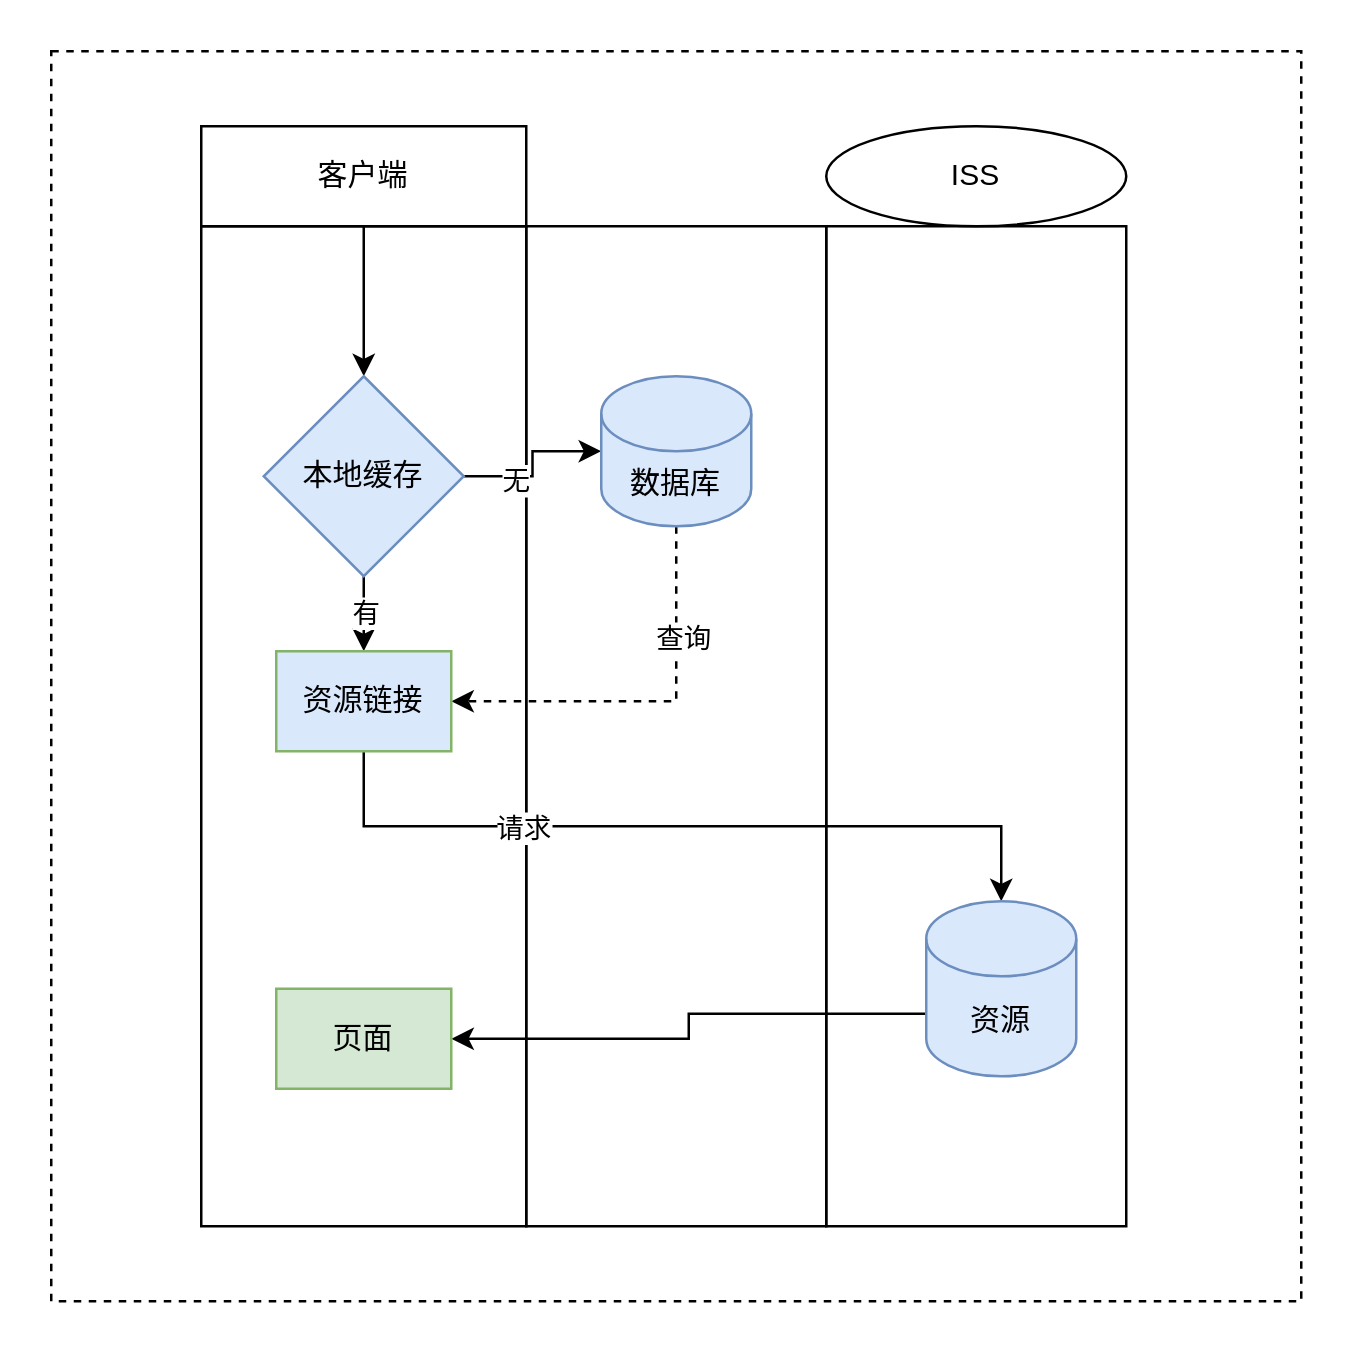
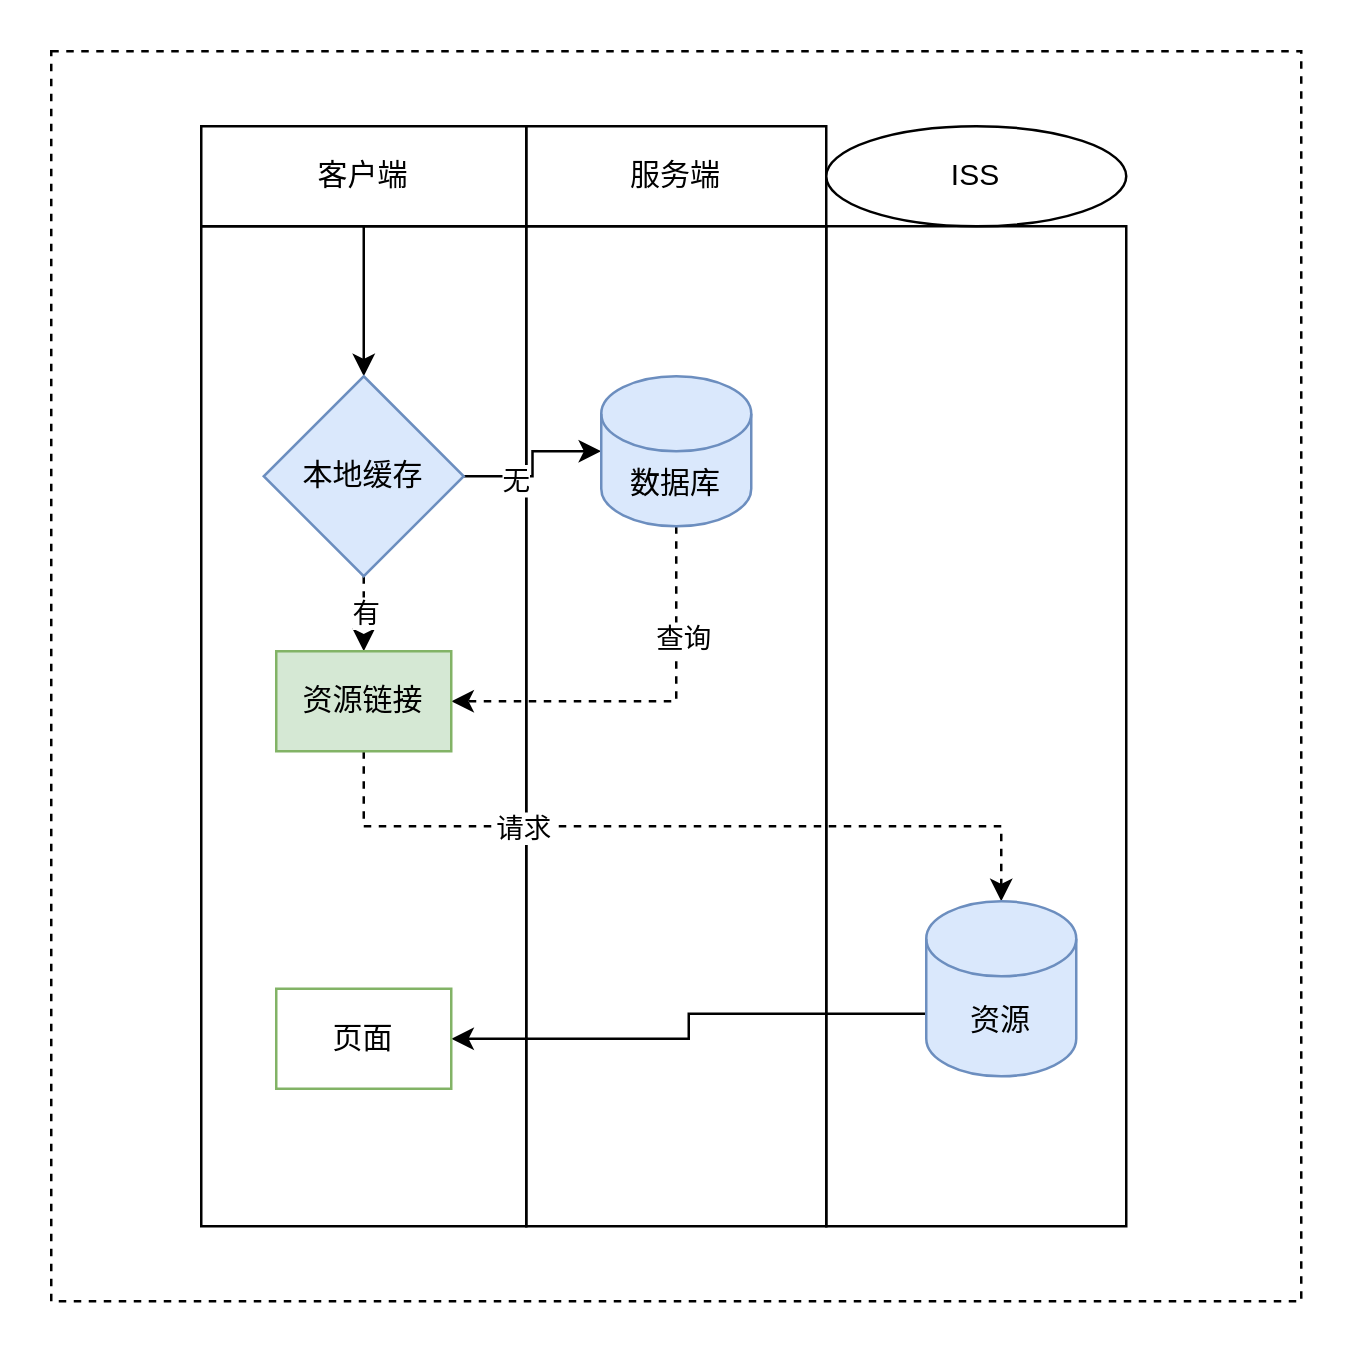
node "服务端": added
edge "本地缓存" -> "资源链接": style solid -> dashed
node "资源链接": fillcolor #dae8fc -> #d5e8d4
edge "资源链接" -> "资源": style solid -> dashed
node "页面": fillcolor #d5e8d4 -> #ffffff
